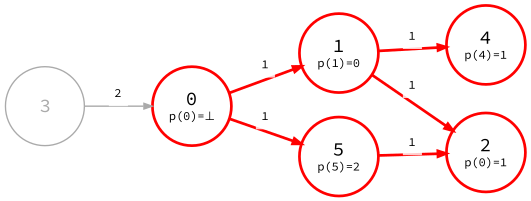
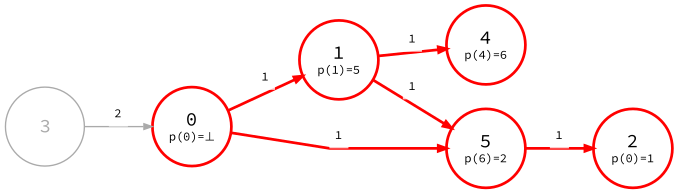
node "4": text "p(4)=1" -> "p(4)=6"
node "1": text "p(1)=0" -> "p(1)=5"
edge "1" -> "2": now "1" -> "5"
node "5": text "p(5)=2" -> "p(6)=2"
